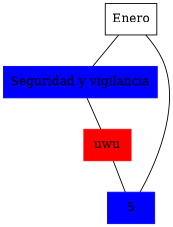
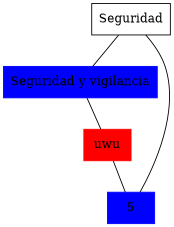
node "Enero": label "Enero" -> "Seguridad"
